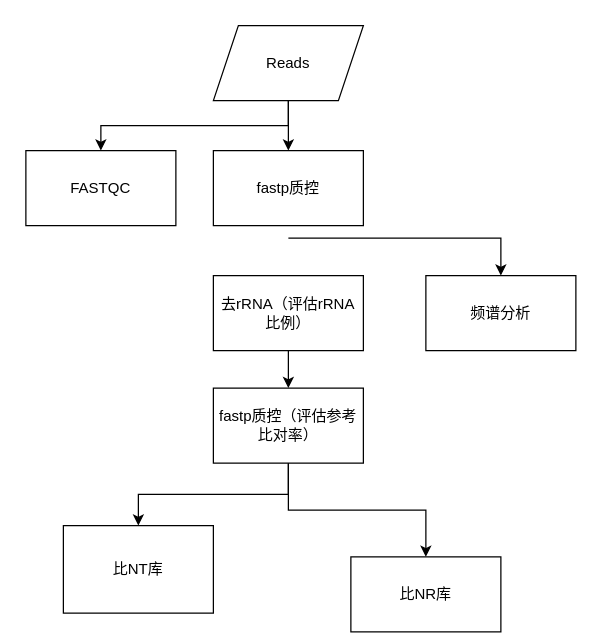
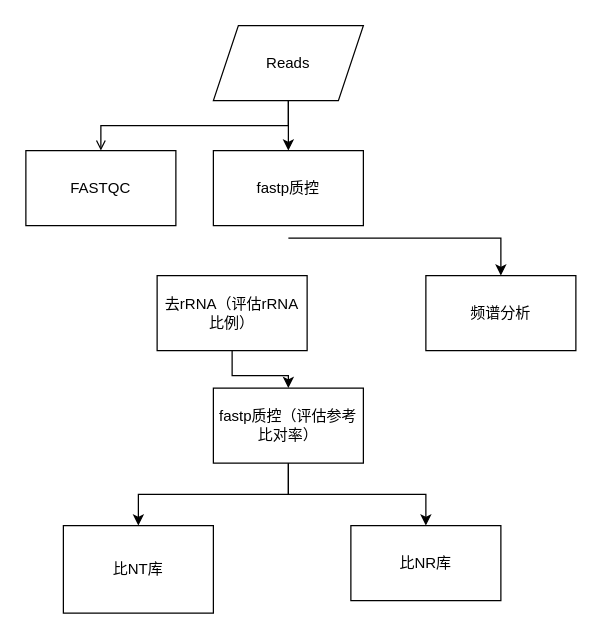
edge "Reads" -> "FASTQC": arrowhead classic -> open
node "去rRNA（评估rRNA比例）": moved (288, 313) -> (232, 313)
node "比NR库": moved (426, 594) -> (426, 563)
